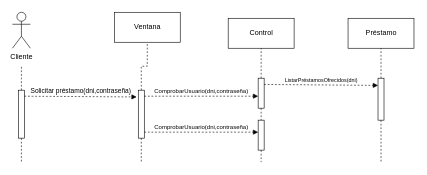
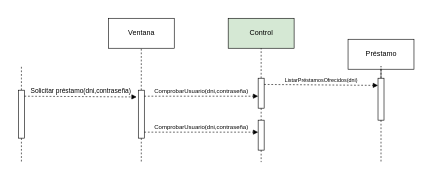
node "Ventana": moved (147, 27) -> (141, 33)
node "Cliente": removed
node "Control": fillcolor #ffffff -> #d5e8d4
node "Préstamo": moved (381, 33) -> (381, 54)
